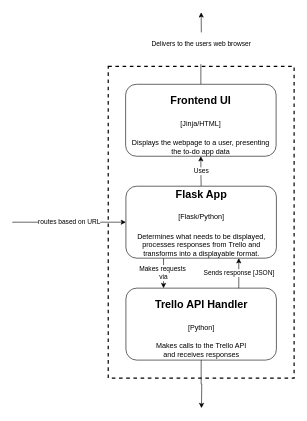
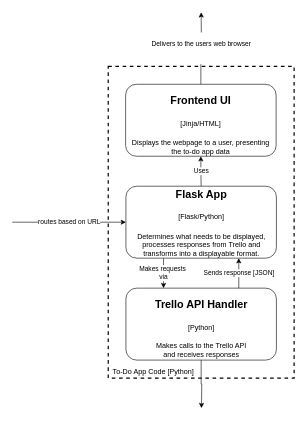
node "To-Do App Code [Python]": added
